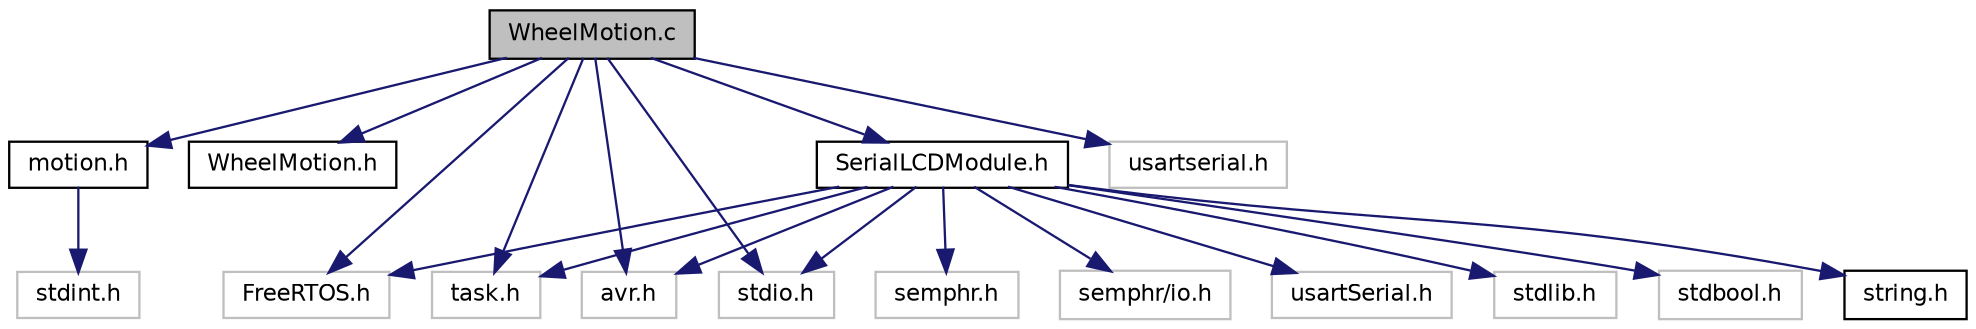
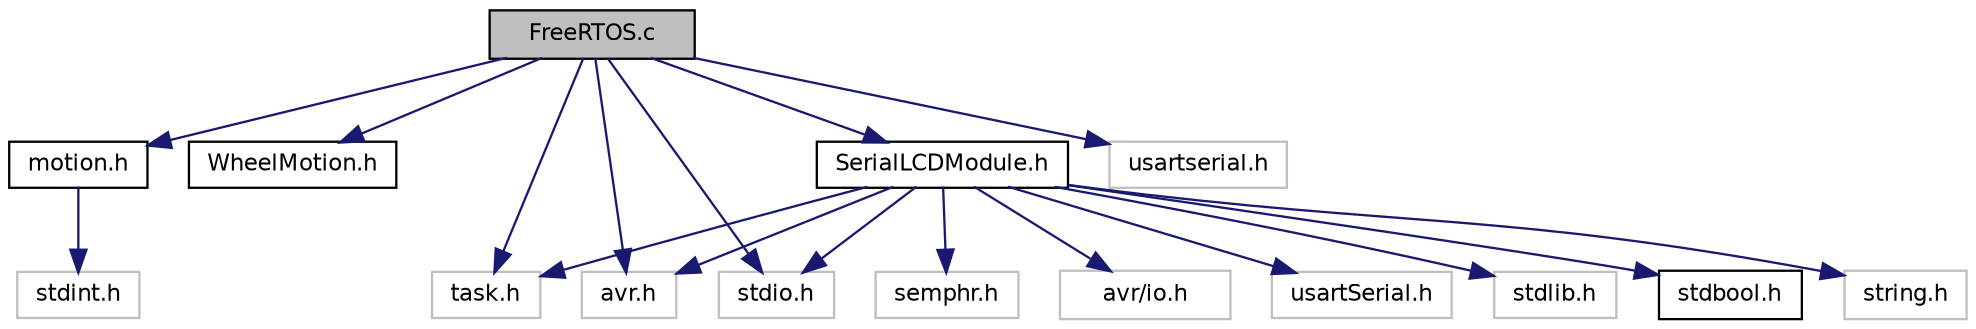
node "WheelMotion.c": label "WheelMotion.c" -> "FreeRTOS.c"
node "FreeRTOS.h": removed
node "semphr/io.h": label "semphr/io.h" -> "avr/io.h"
node "stdbool.h": color grey75 -> black
node "string.h": color black -> grey75
